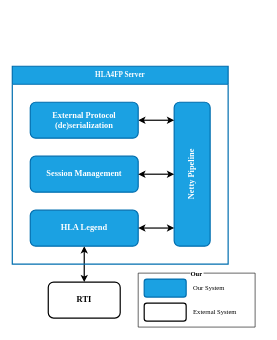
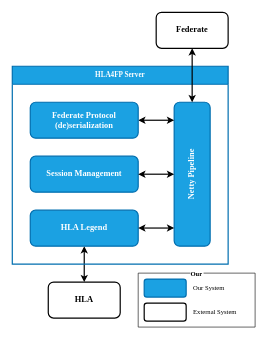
node "Federate": added
edge "Federate" -- "Netty Pipeline": added
node "External Protocol (de)serialization": label "External Protocol (de)serialization" -> "Federate Protocol (de)serialization"
node "RTI": label "RTI" -> "HLA"
